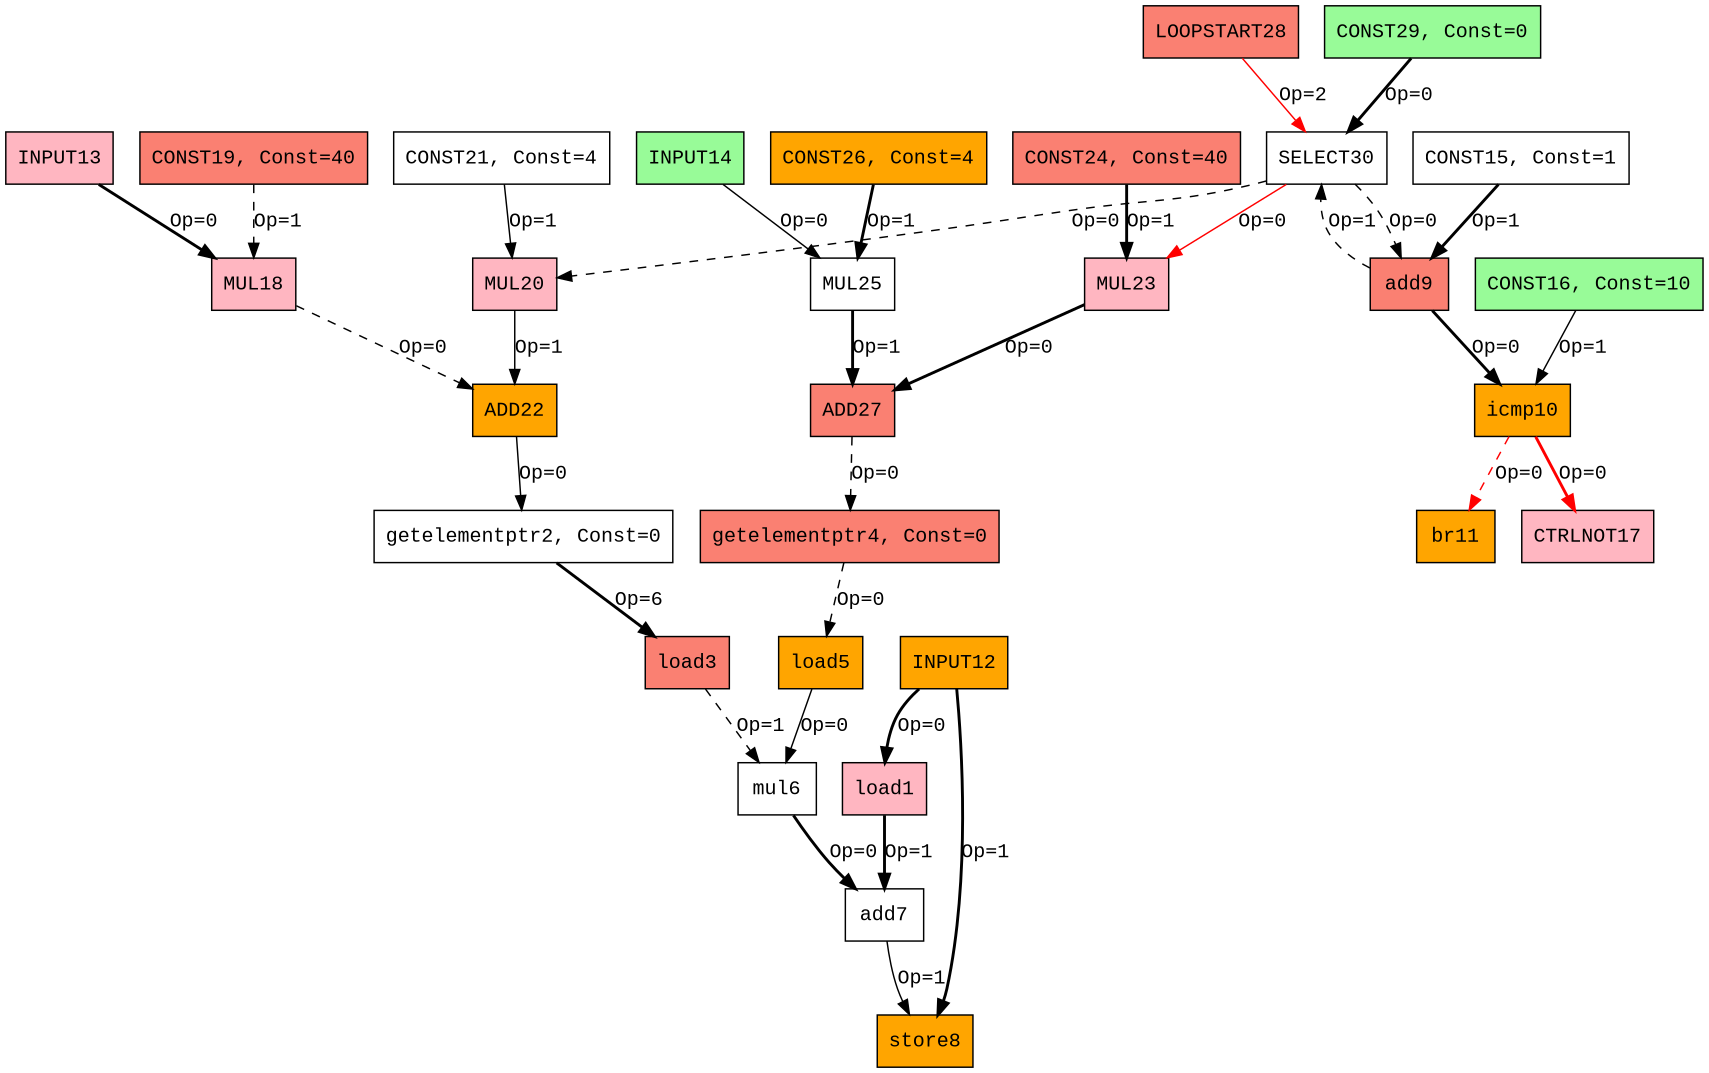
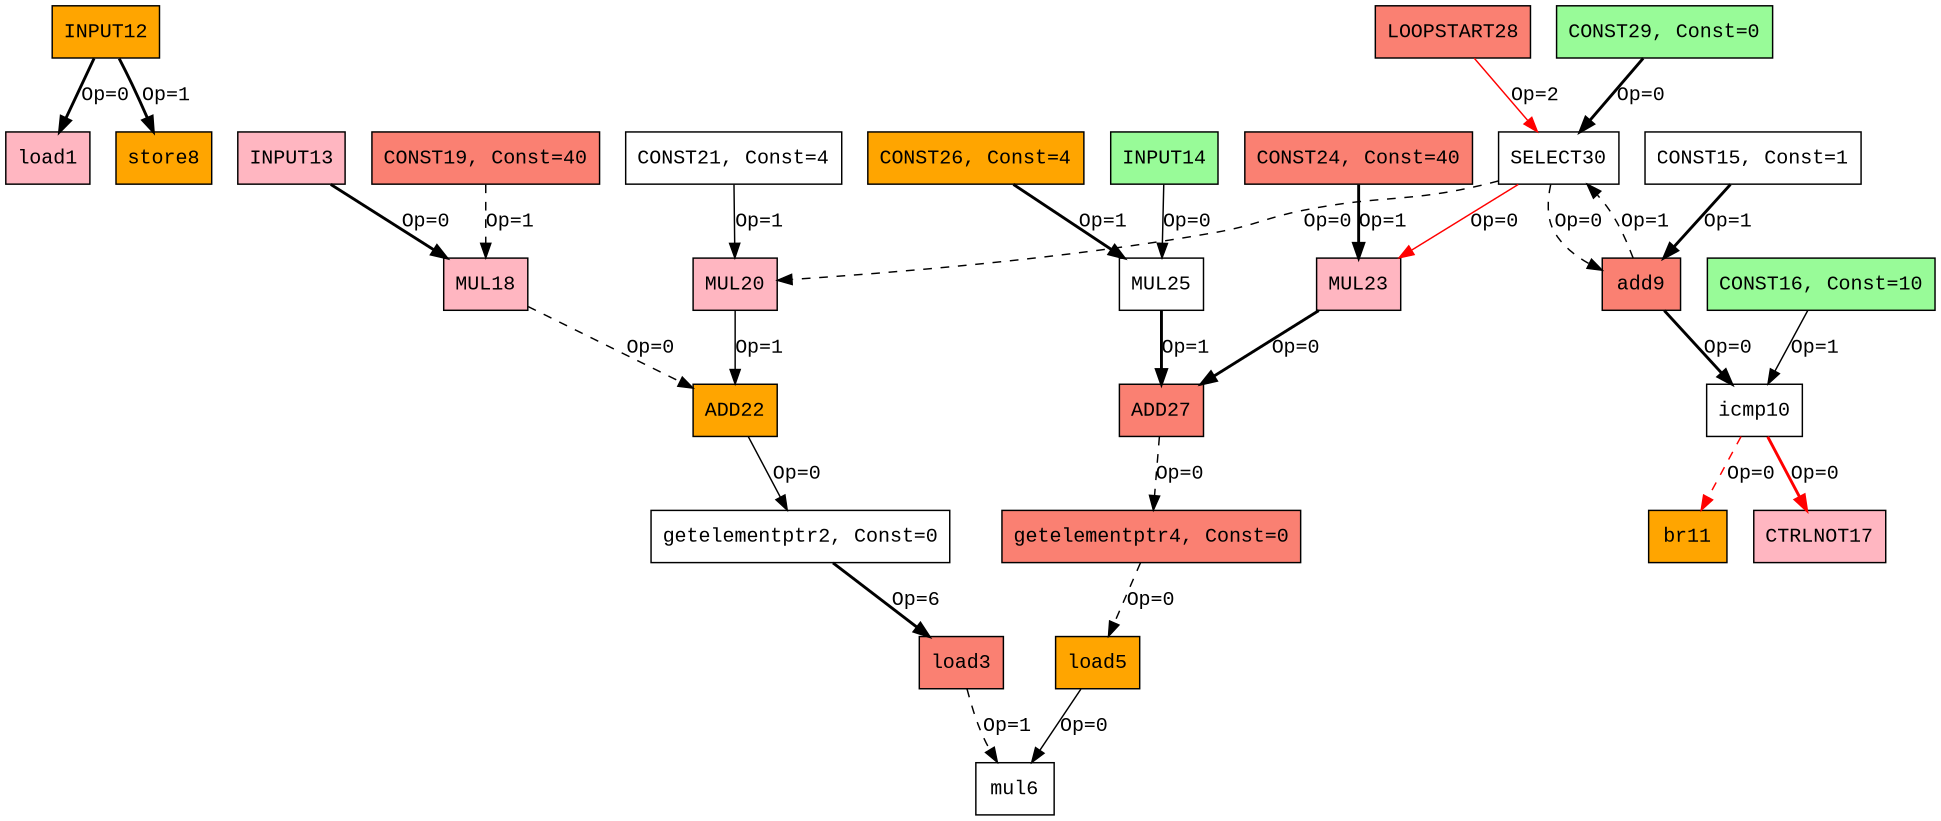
node "icmp10": fillcolor orange -> white
node "add7": removed
